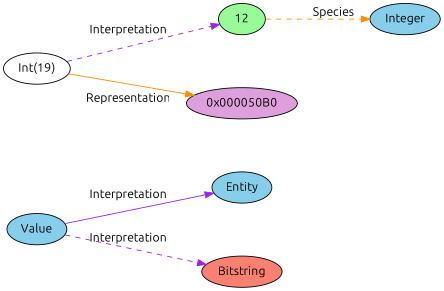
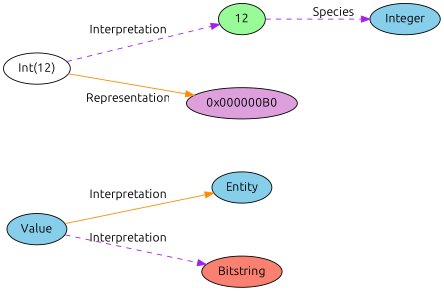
edge "12" -> "Integer": color darkorange -> purple
node "Int(19)": label "Int(19)" -> "Int(12)"
node "0x000050B0": label "0x000050B0" -> "0x000000B0"
edge "Value" -> "Entity": color purple -> darkorange
